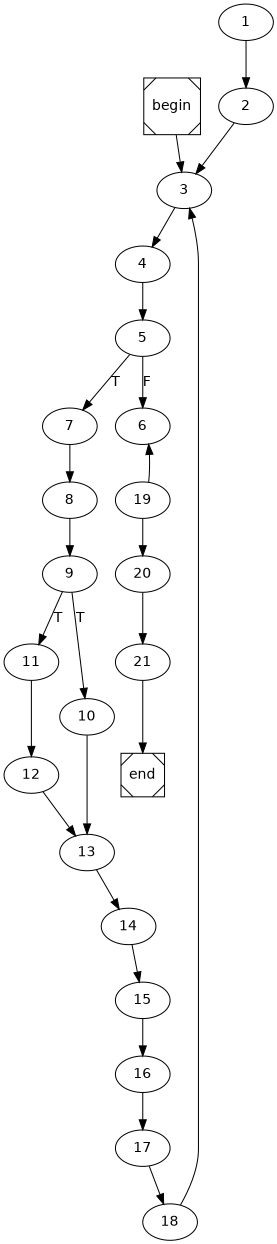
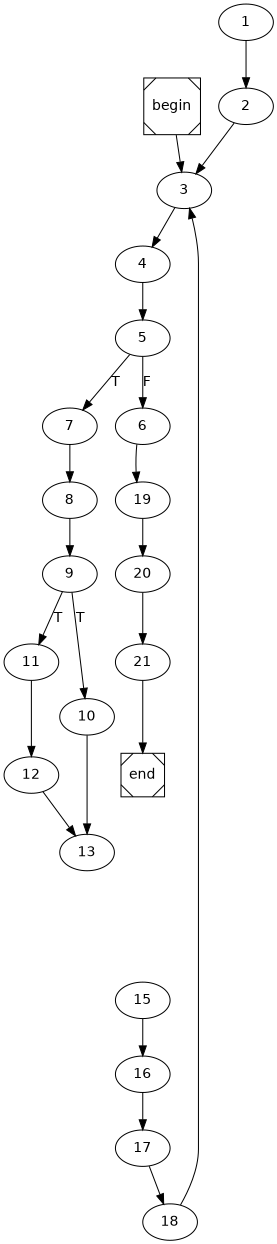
edge "19" -> "6": reversed
node "14": removed
